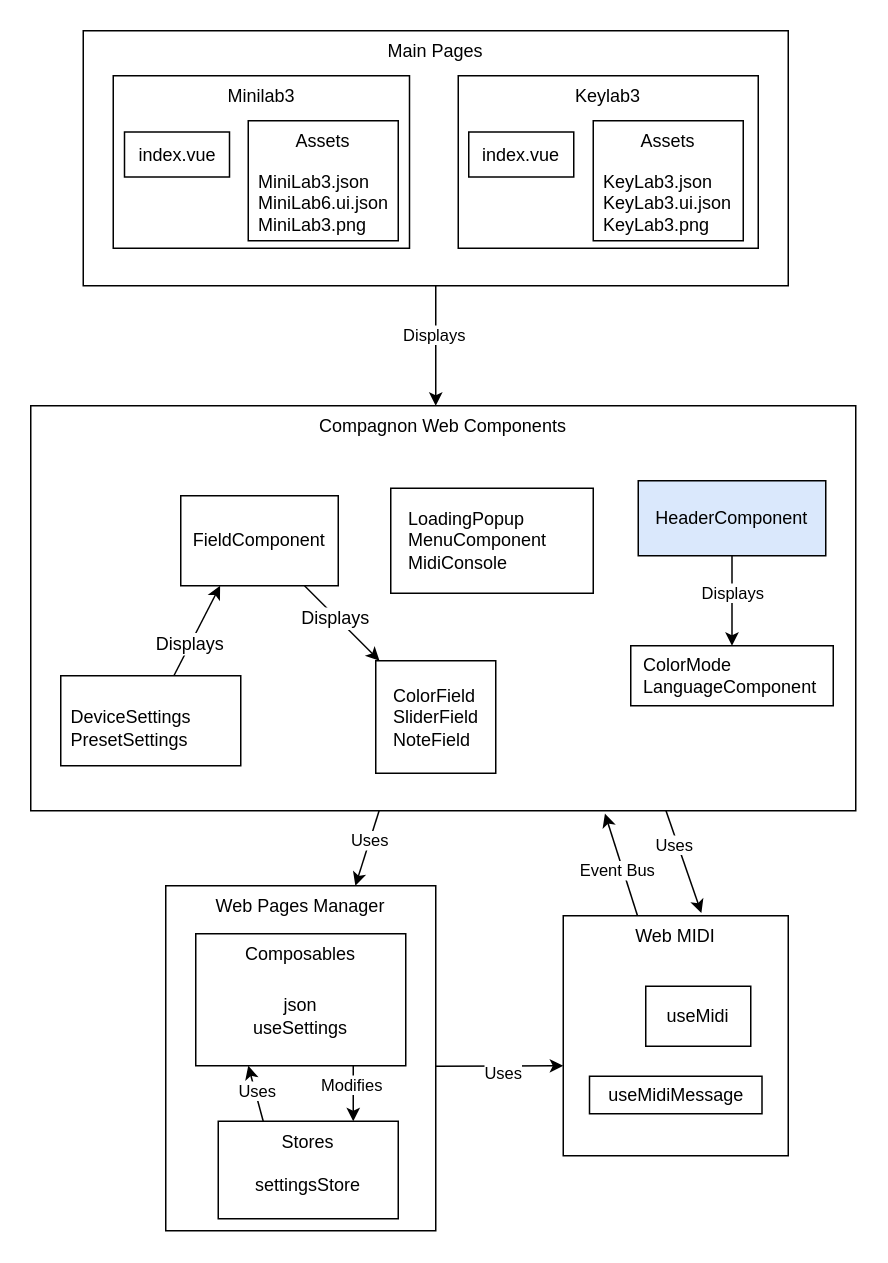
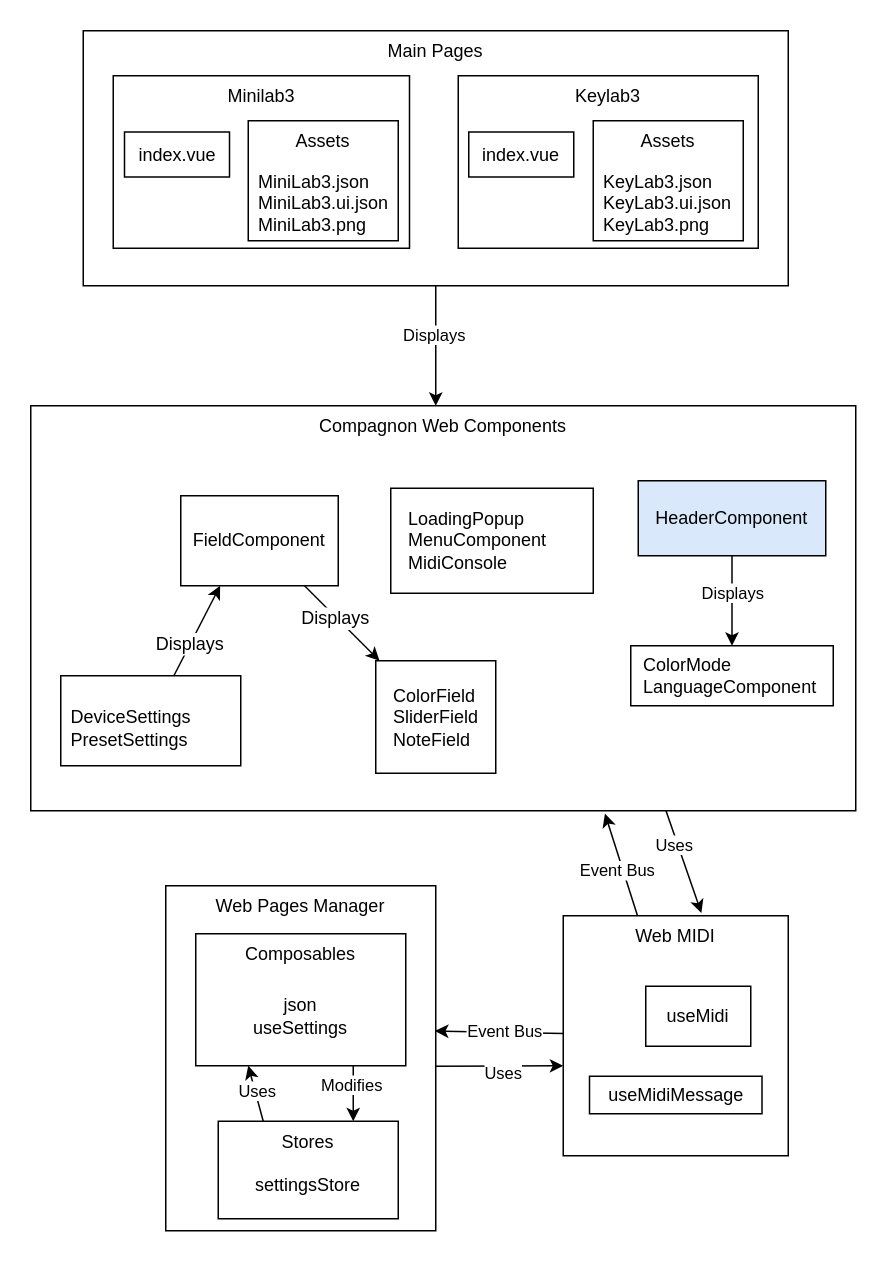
node "MiniLab3.json MiniLab6.ui.json MiniLab3.png": label "MiniLab3.json MiniLab6.ui.json MiniLab3.png" -> "MiniLab3.json MiniLab3.ui.json MiniLab3.png"
edge "Compagnon Web Components" -> "Web Pages Manager": removed, label "Uses"
edge "Web MIDI" -> "Web Pages Manager": added, label "Event Bus"
